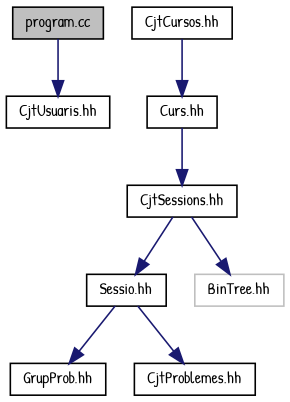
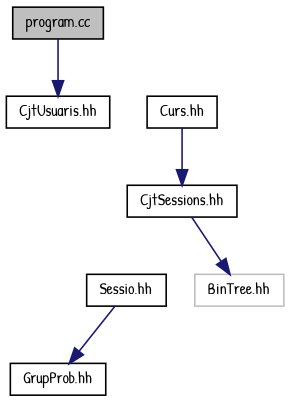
node "CjtCursos.hh": removed
edge "CjtSessions.hh" -> "Sessio.hh": removed
node "CjtProblemes.hh": removed
